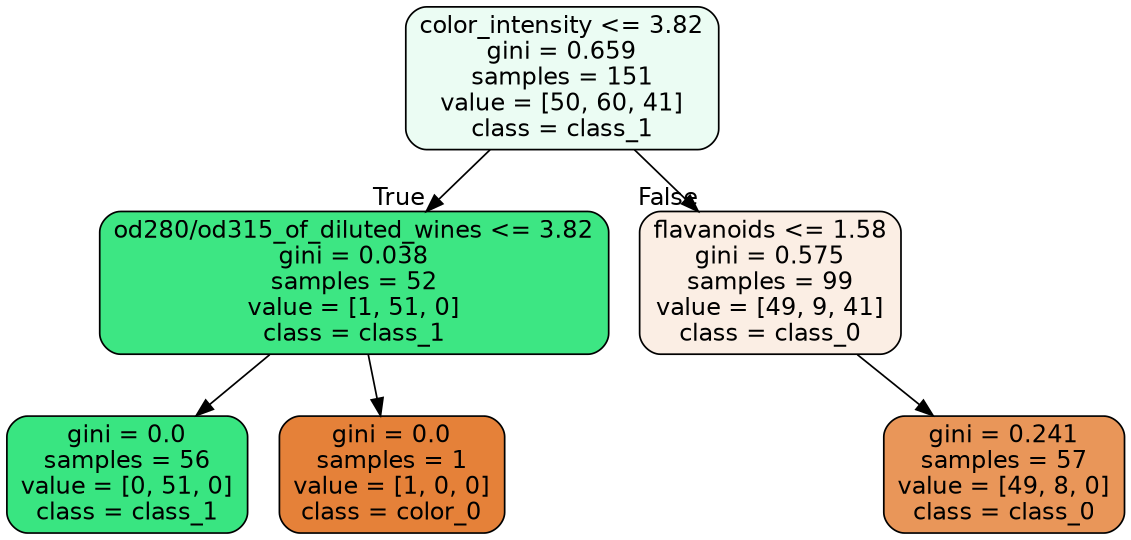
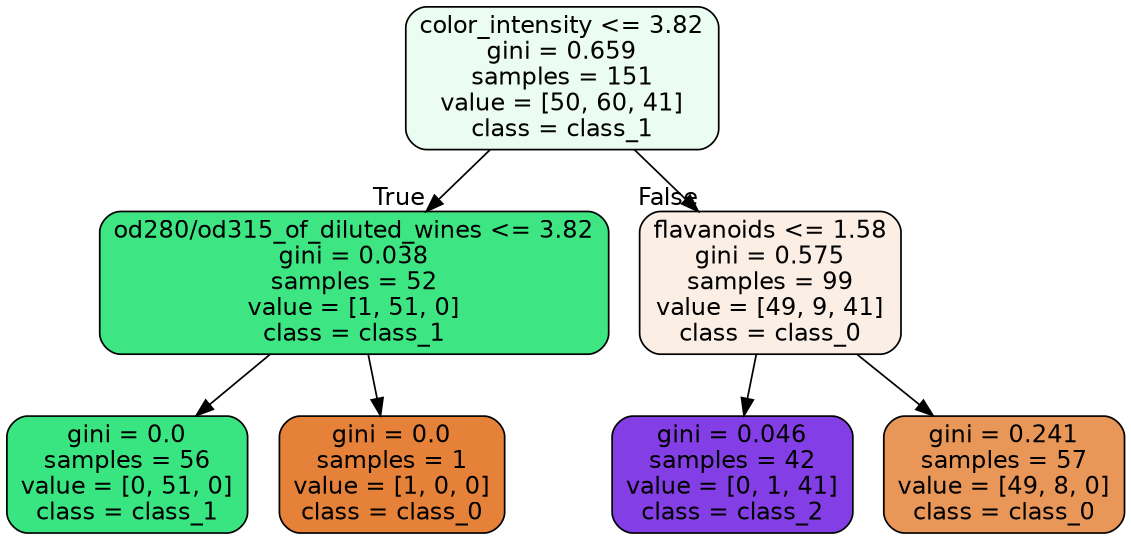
node "gini = 0.0 samples = 1 value = [1, 0, 0] class = color_0": label "gini = 0.0 samples = 1 value = [1, 0, 0] class = color_0" -> "gini = 0.0 samples = 1 value = [1, 0, 0] class = class_0"
node "gini = 0.046 samples = 42 value = [0, 1, 41] class = class_2": added
